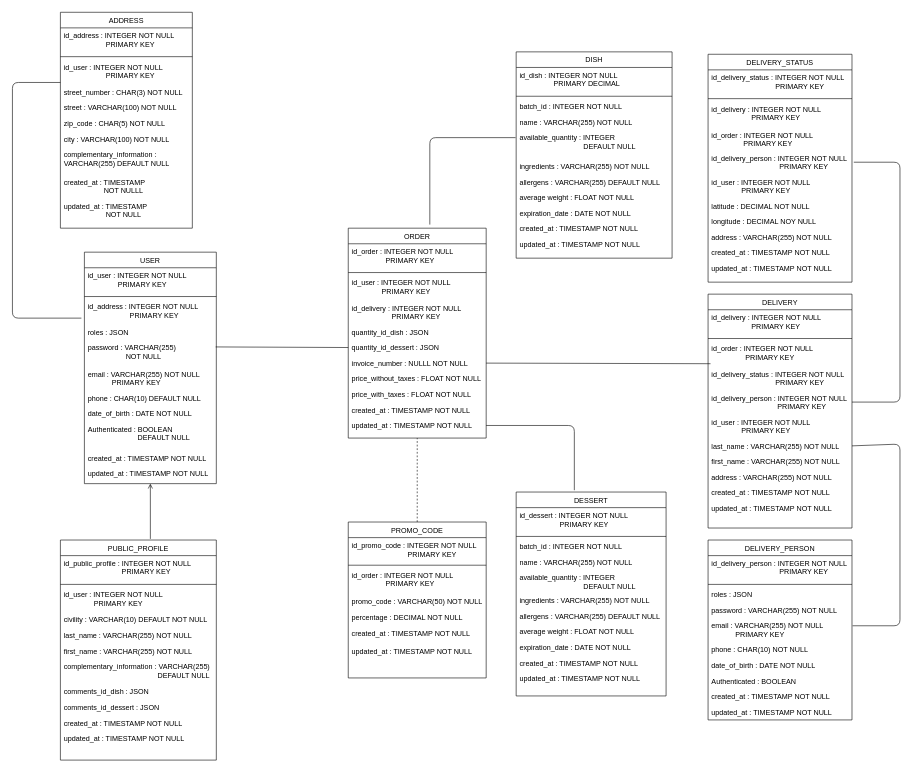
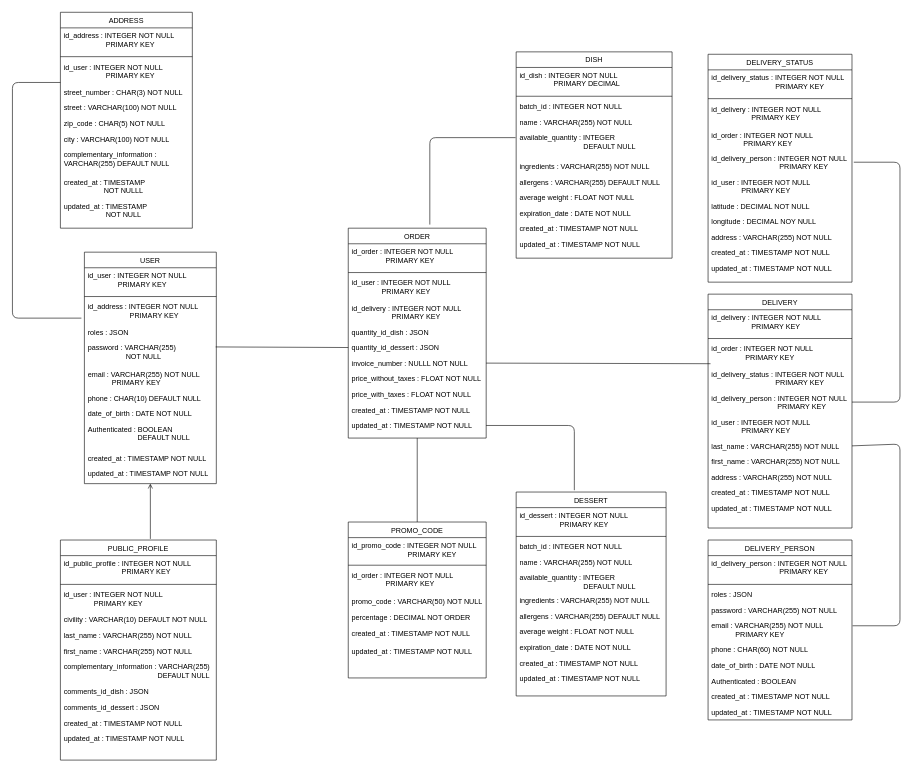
edge "ORDER" -- "PROMO_CODE": style dashed -> solid
node "percentage : DECIMAL NOT NULL": label "percentage : DECIMAL NOT NULL" -> "percentage : DECIMAL NOT ORDER"
node "phone : CHAR(10) NOT NULL": label "phone : CHAR(10) NOT NULL" -> "phone : CHAR(60) NOT NULL"
